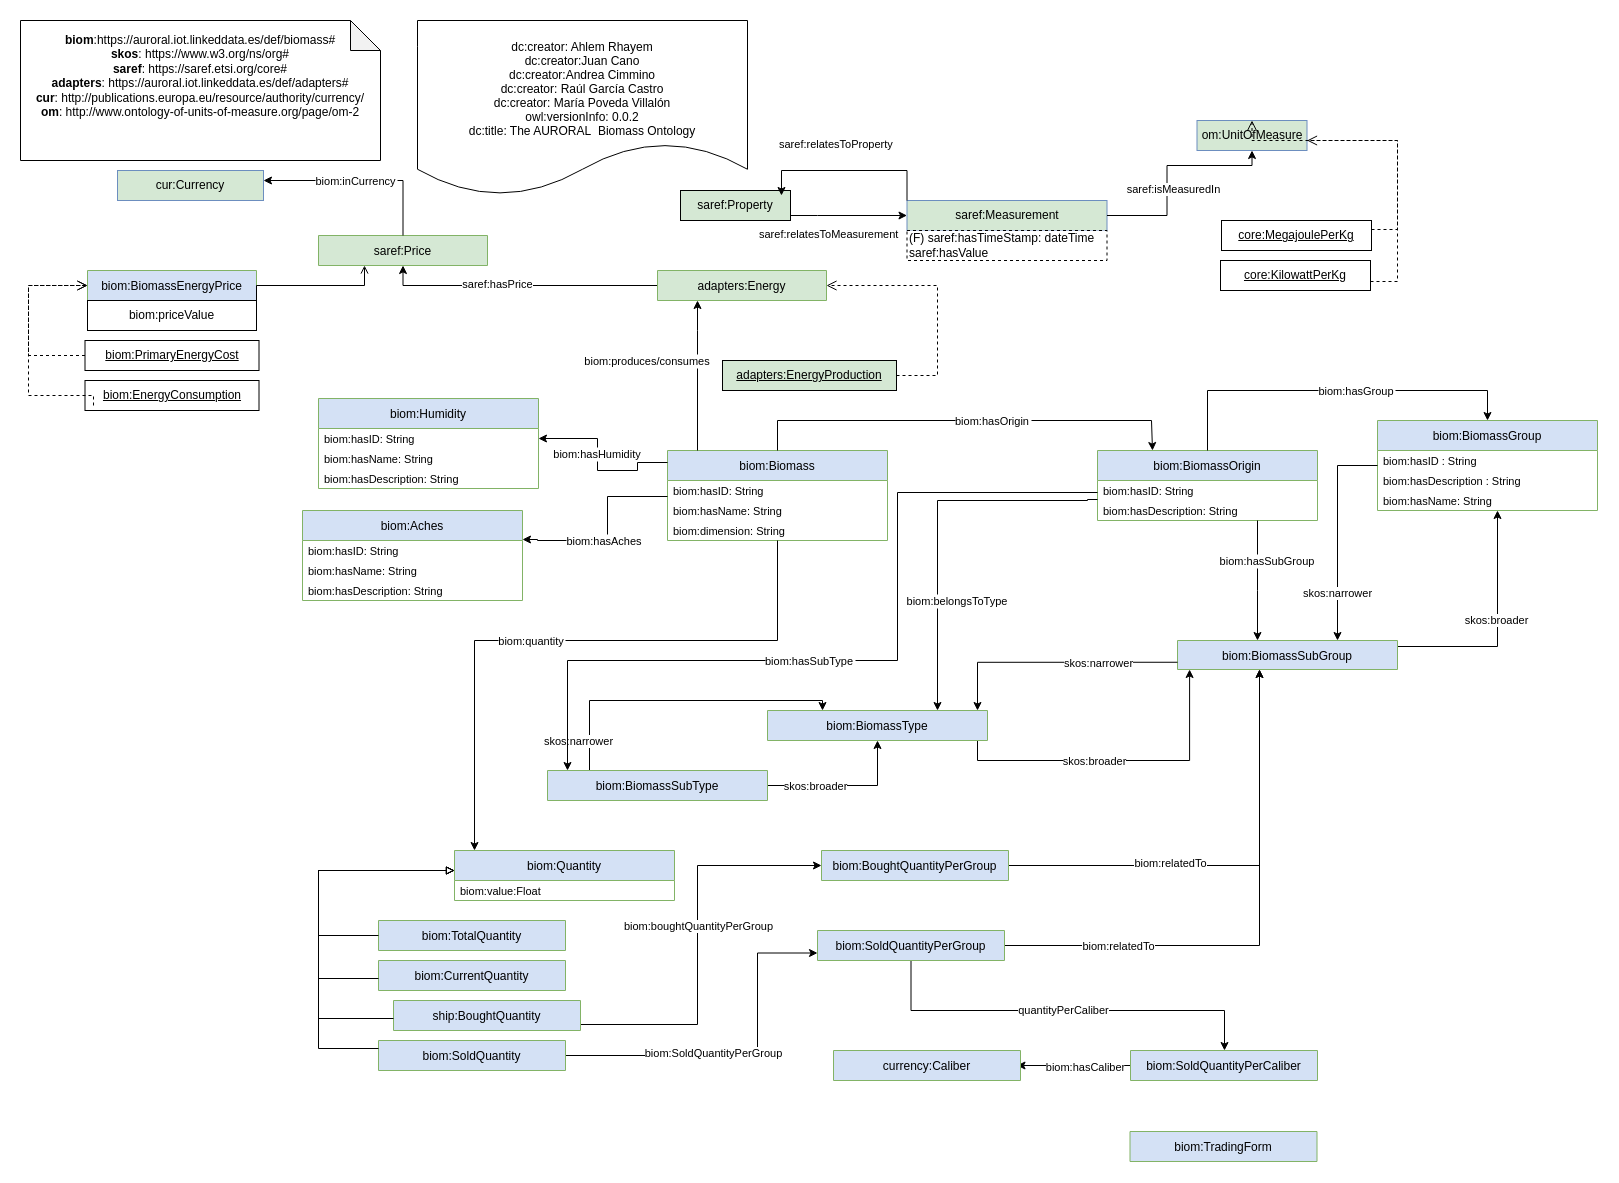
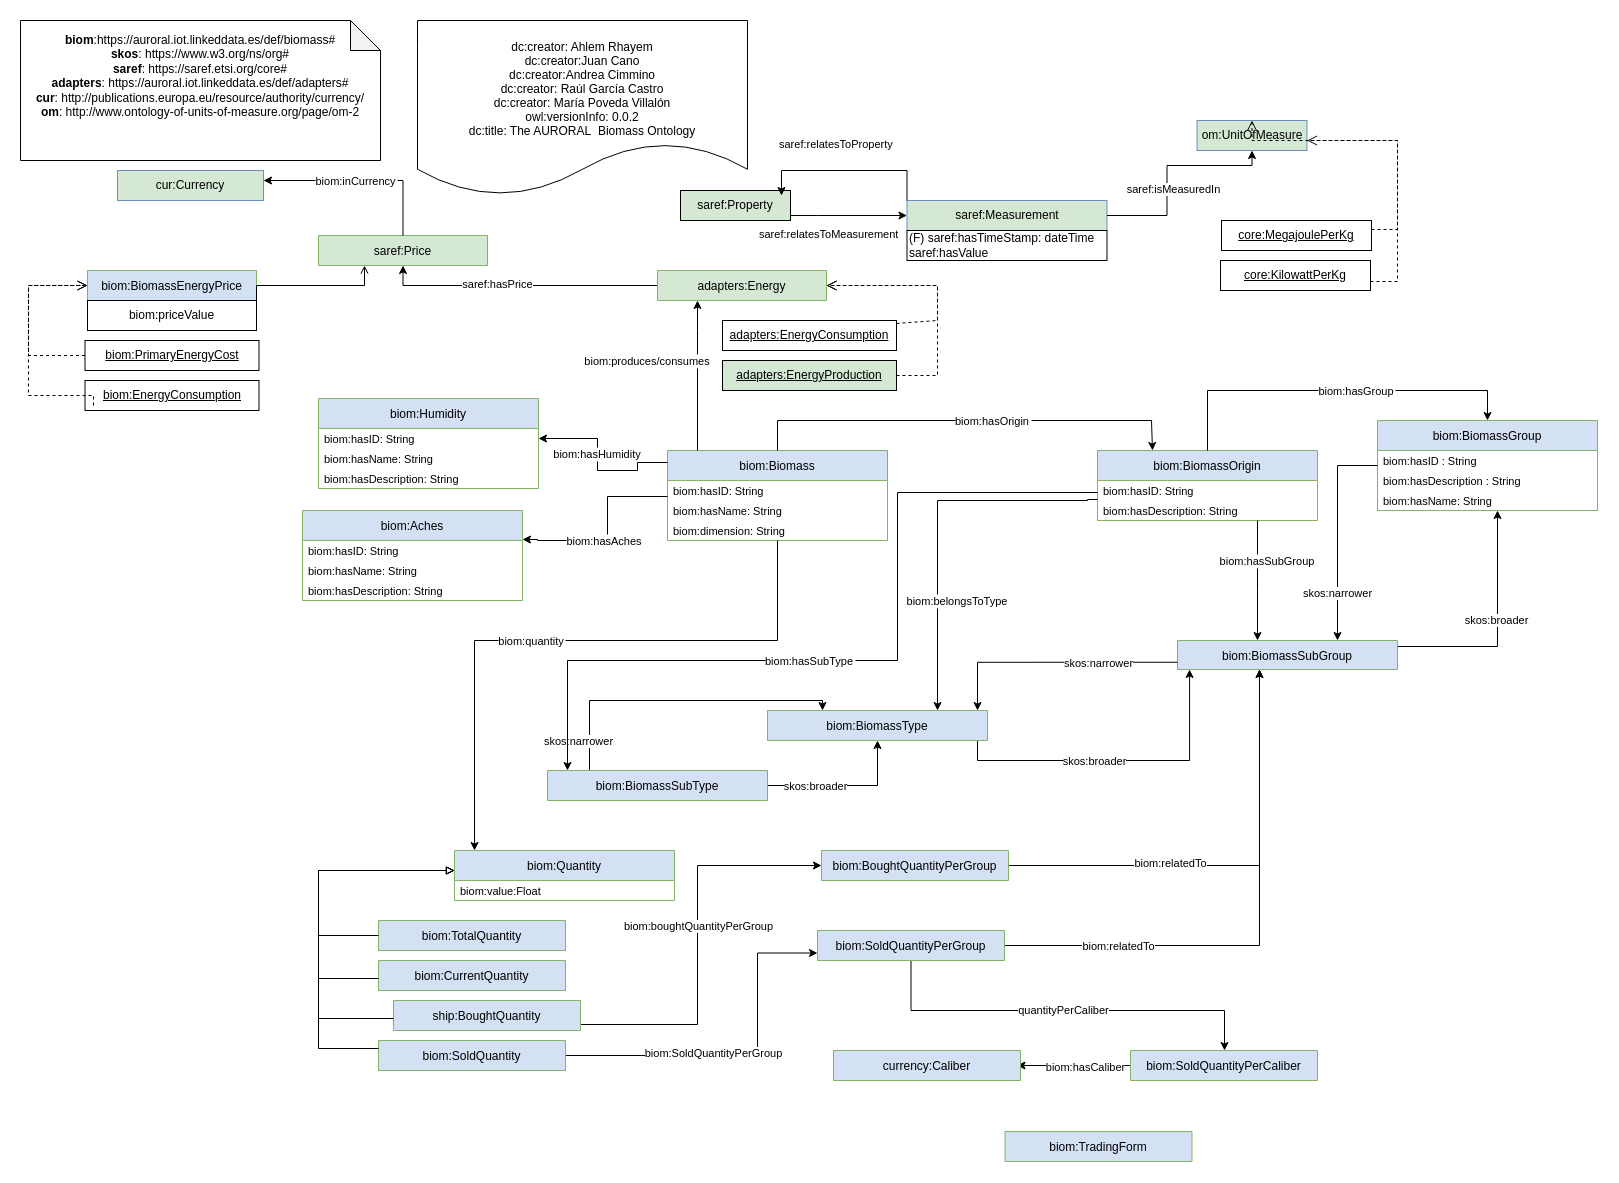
node "(F) saref:hasTimeStamp: dateTime saref:hasValue": style dashed -> solid
edge "adapters:EnergyConsumption" -> "adapters:Energy": added
node "adapters:EnergyConsumption": added
node "biom:TradingForm": moved (1224, 1147) -> (1099, 1147)
